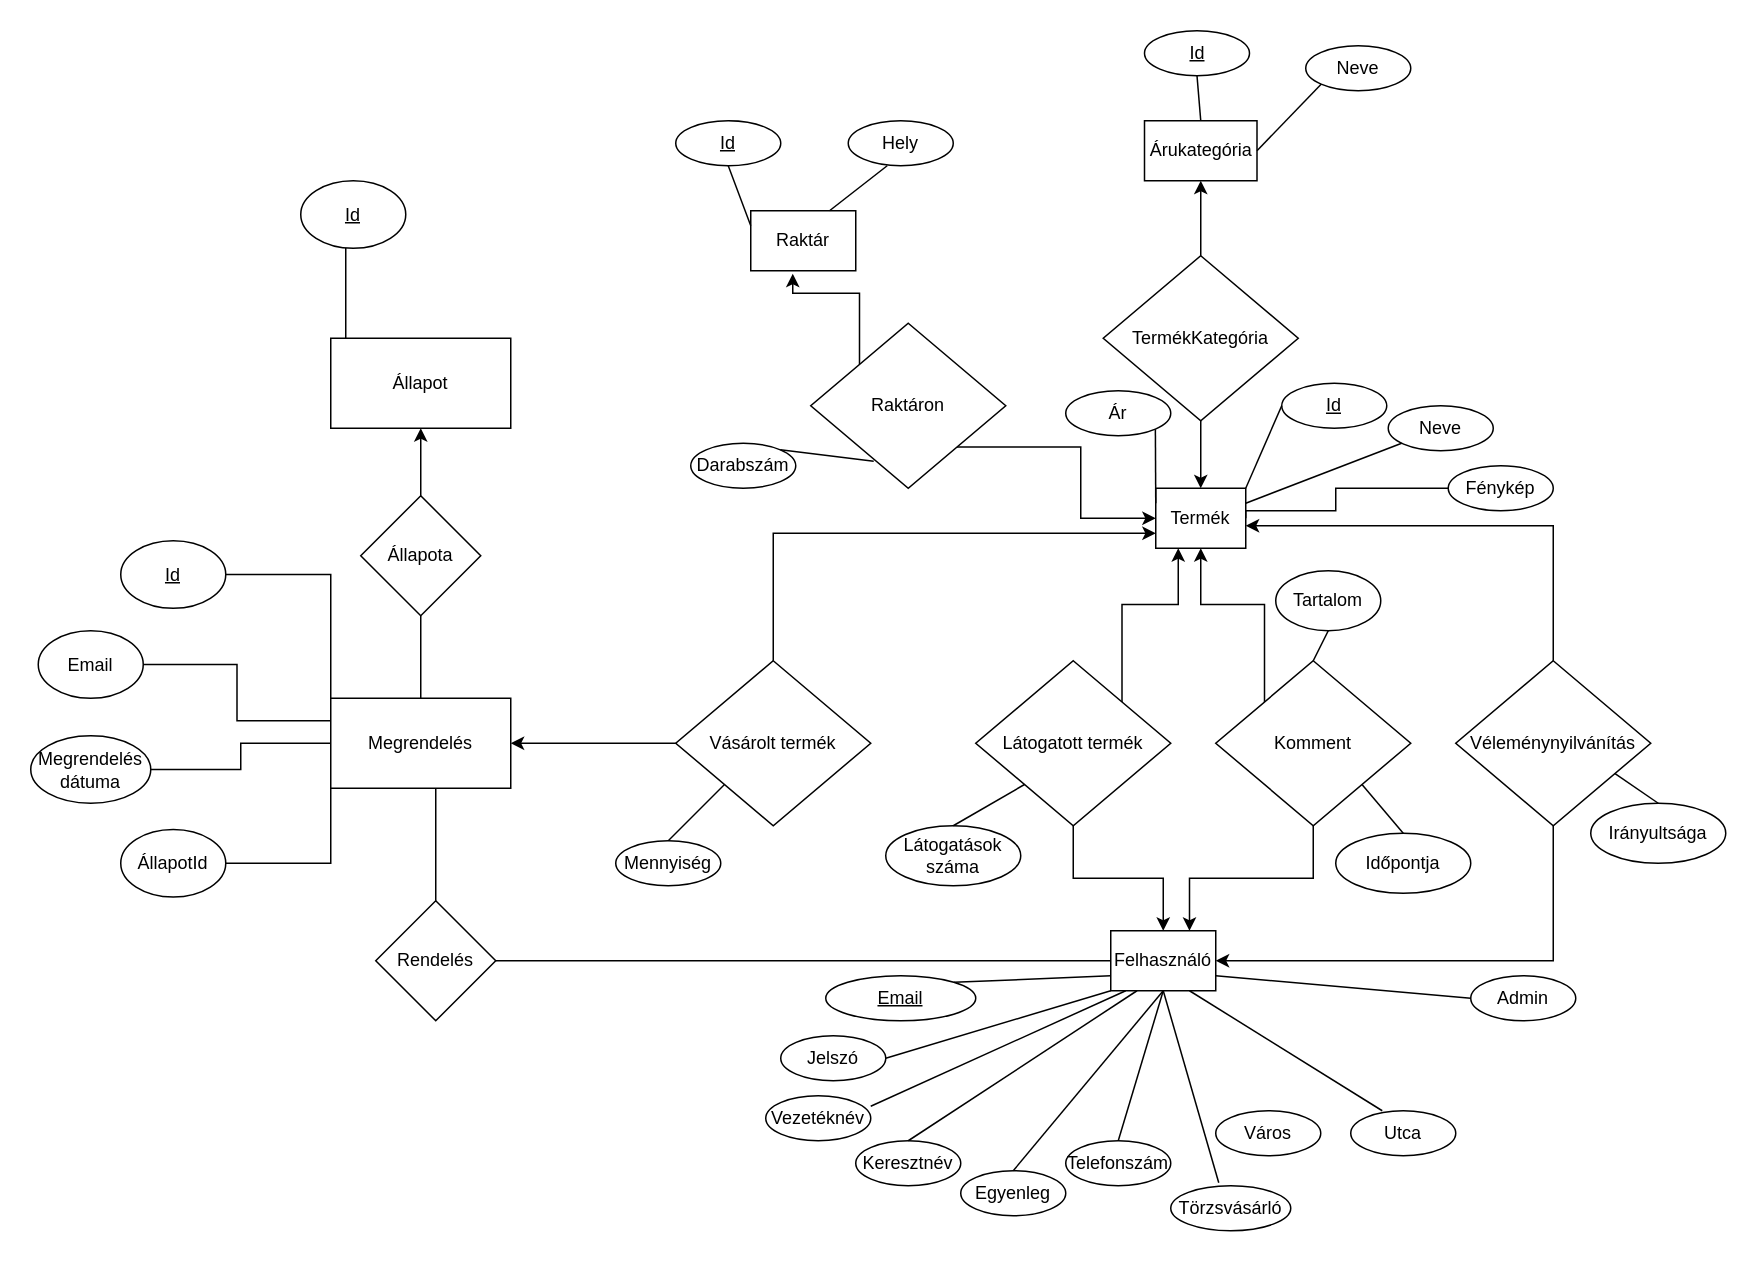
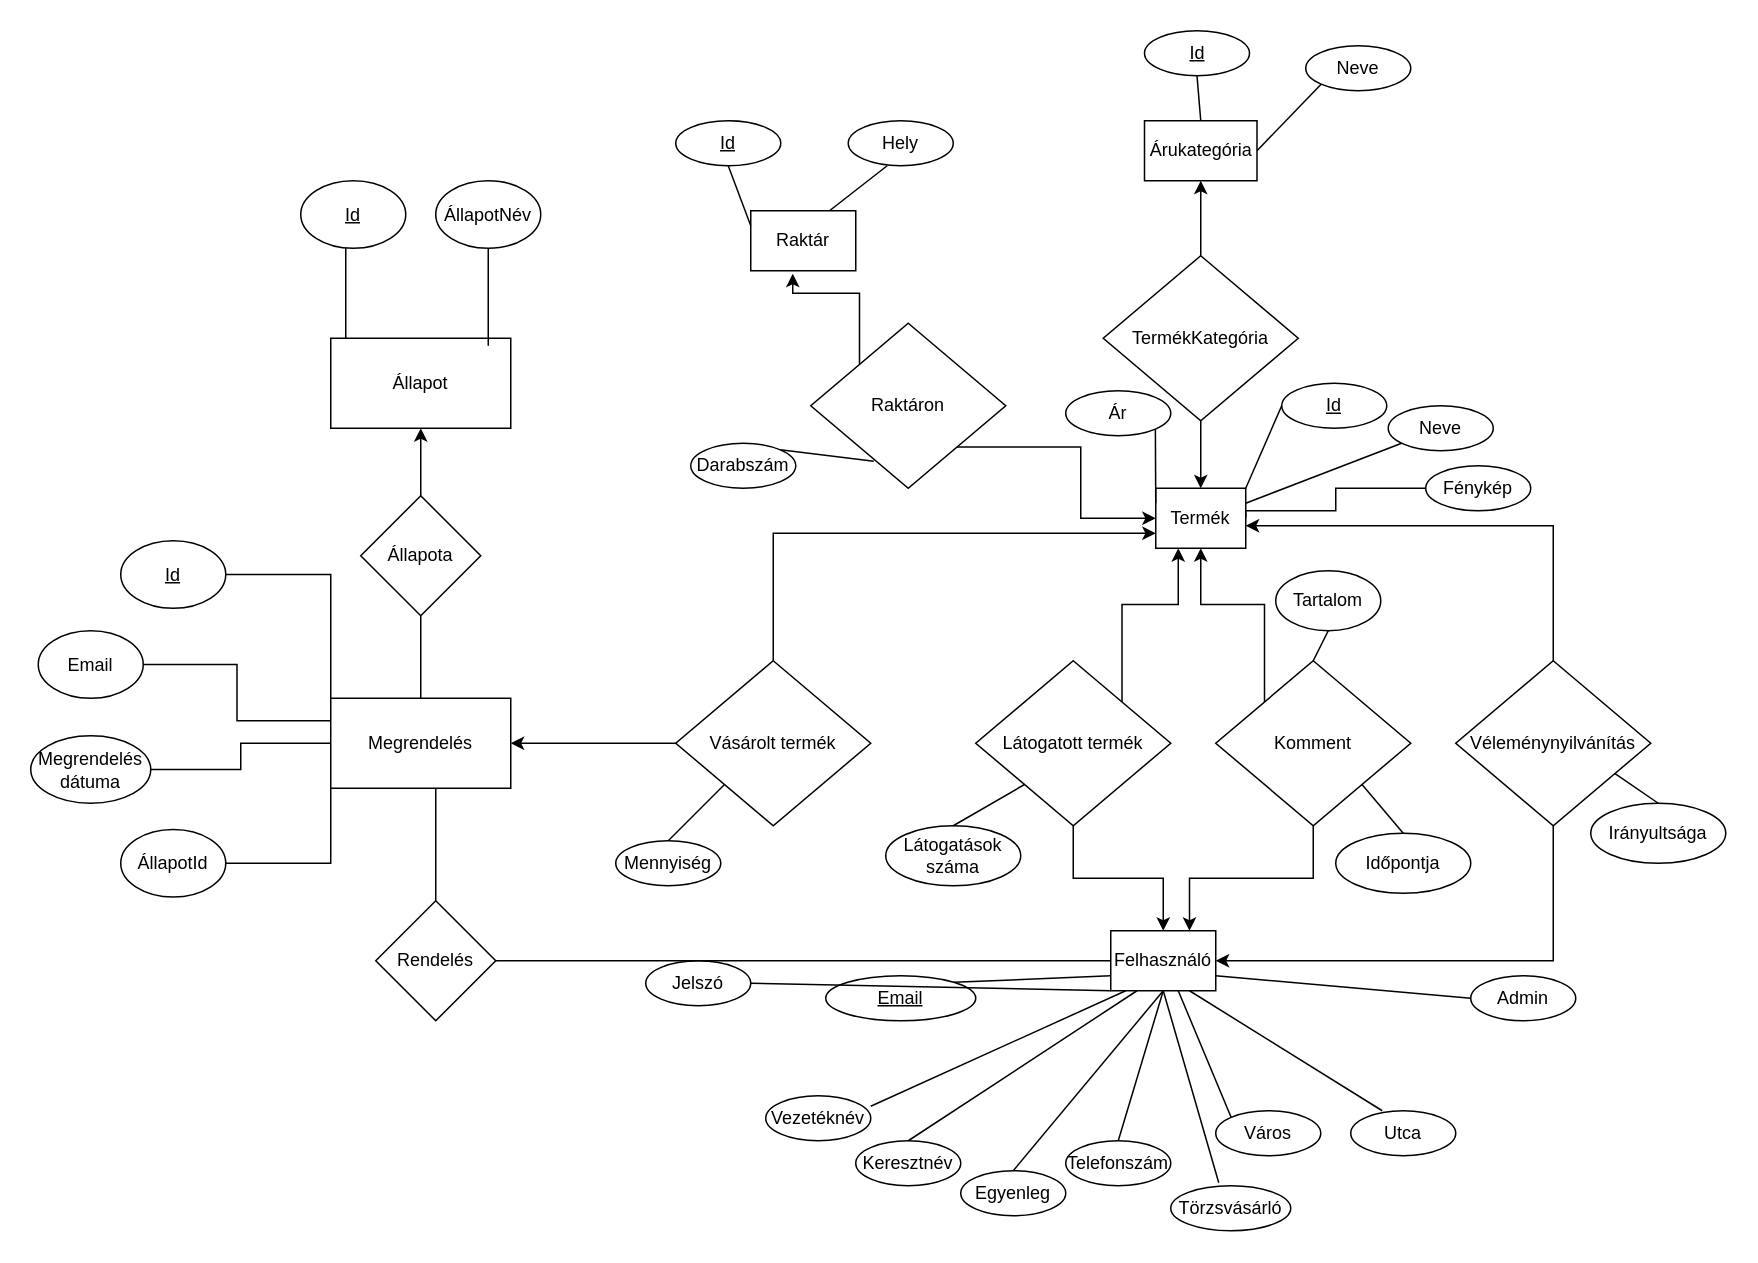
node "ÁllapotNév": added
edge "ÁllapotNév" -- "Állapot": added
node "Fénykép": moved (1501, 488) -> (1478, 488)
edge "Felhasználó" -- "Város": added
node "Jelszó": moved (833, 1058) -> (698, 983)
